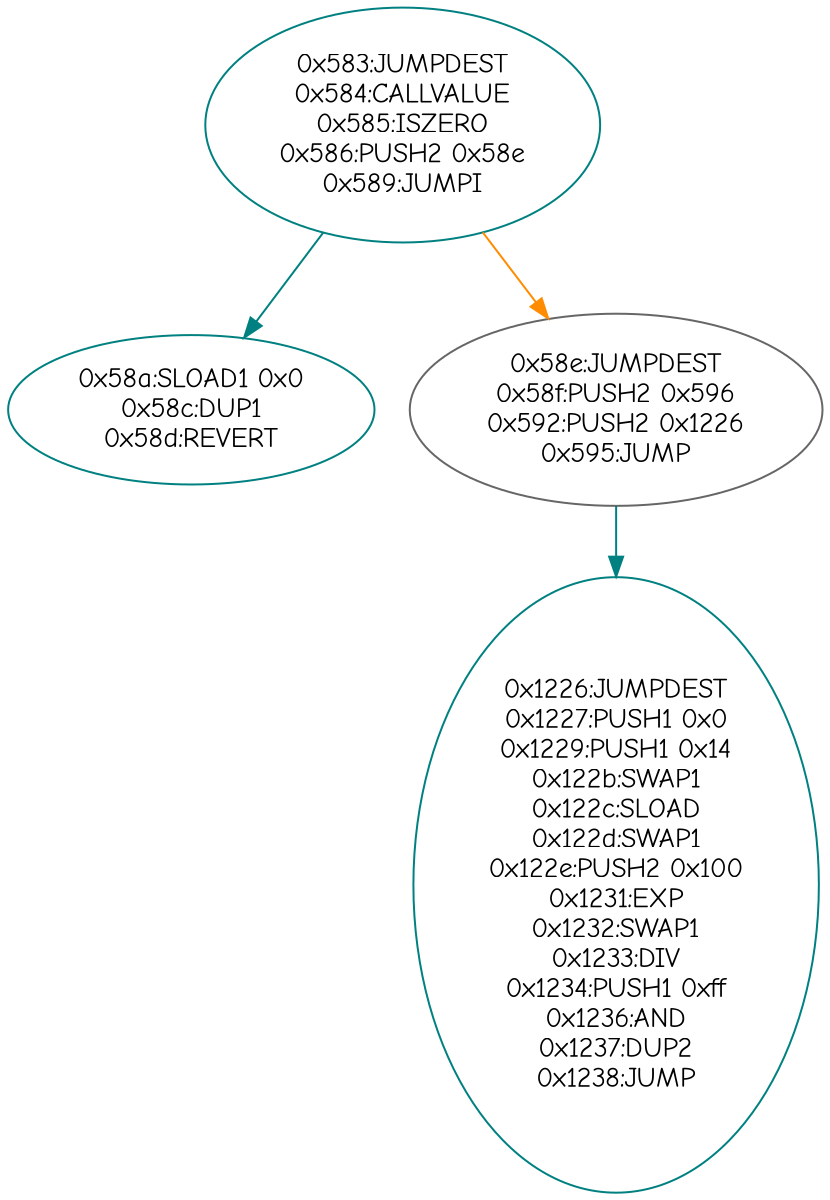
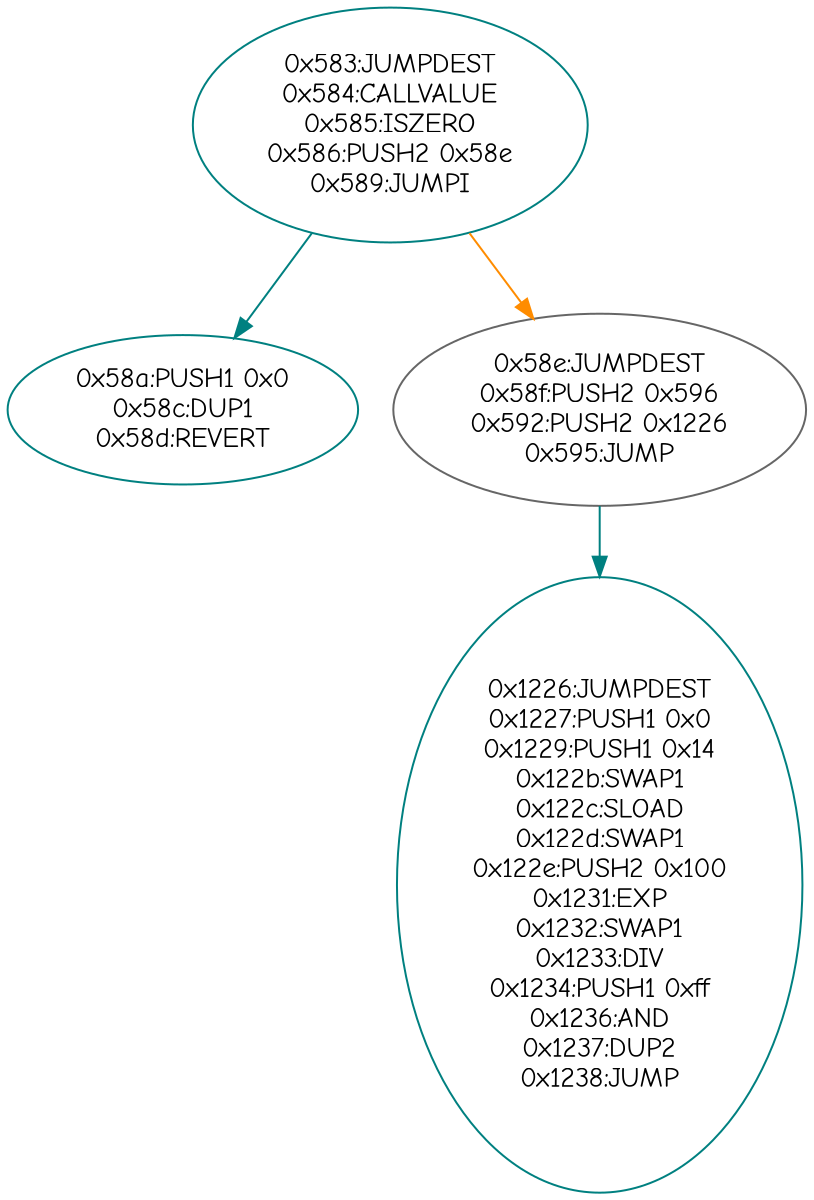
node "0x58a:SLOAD1 0x0 0x58c:DUP1 0x58d:REVERT": label "0x58a:SLOAD1 0x0 0x58c:DUP1 0x58d:REVERT" -> "0x58a:PUSH1 0x0 0x58c:DUP1 0x58d:REVERT"
